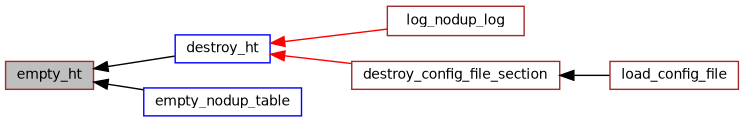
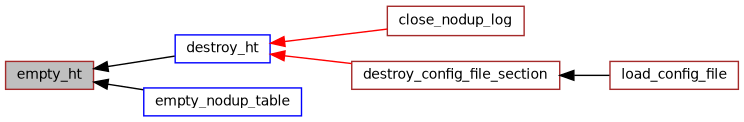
node "log_nodup_log": label "log_nodup_log" -> "close_nodup_log"
